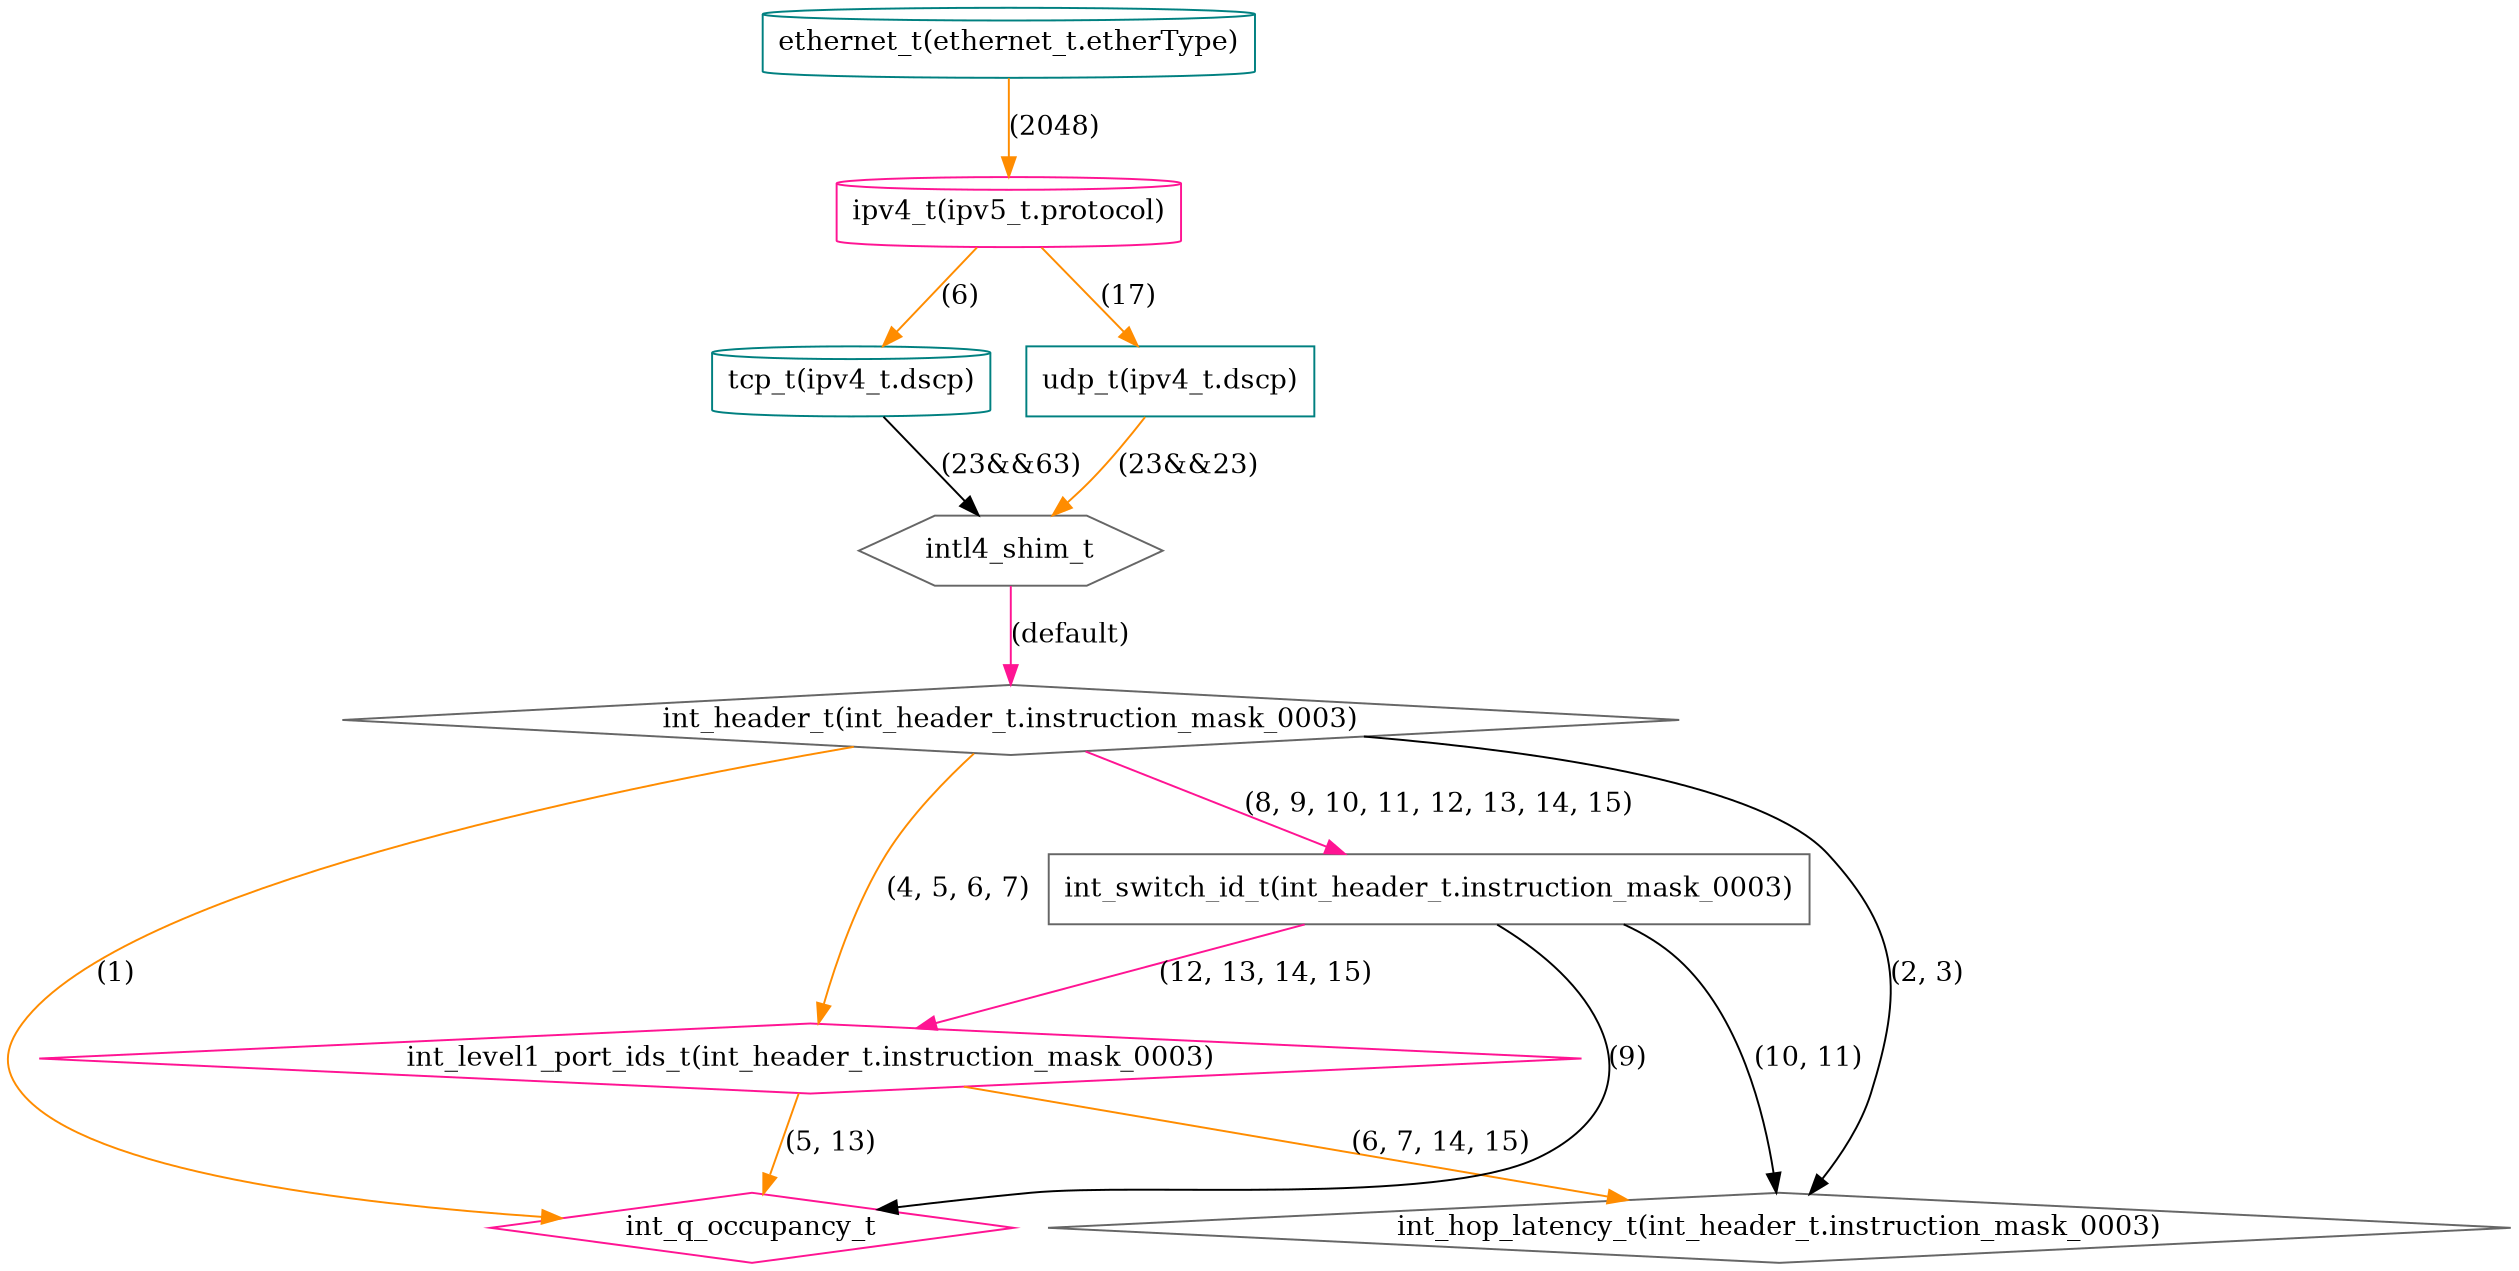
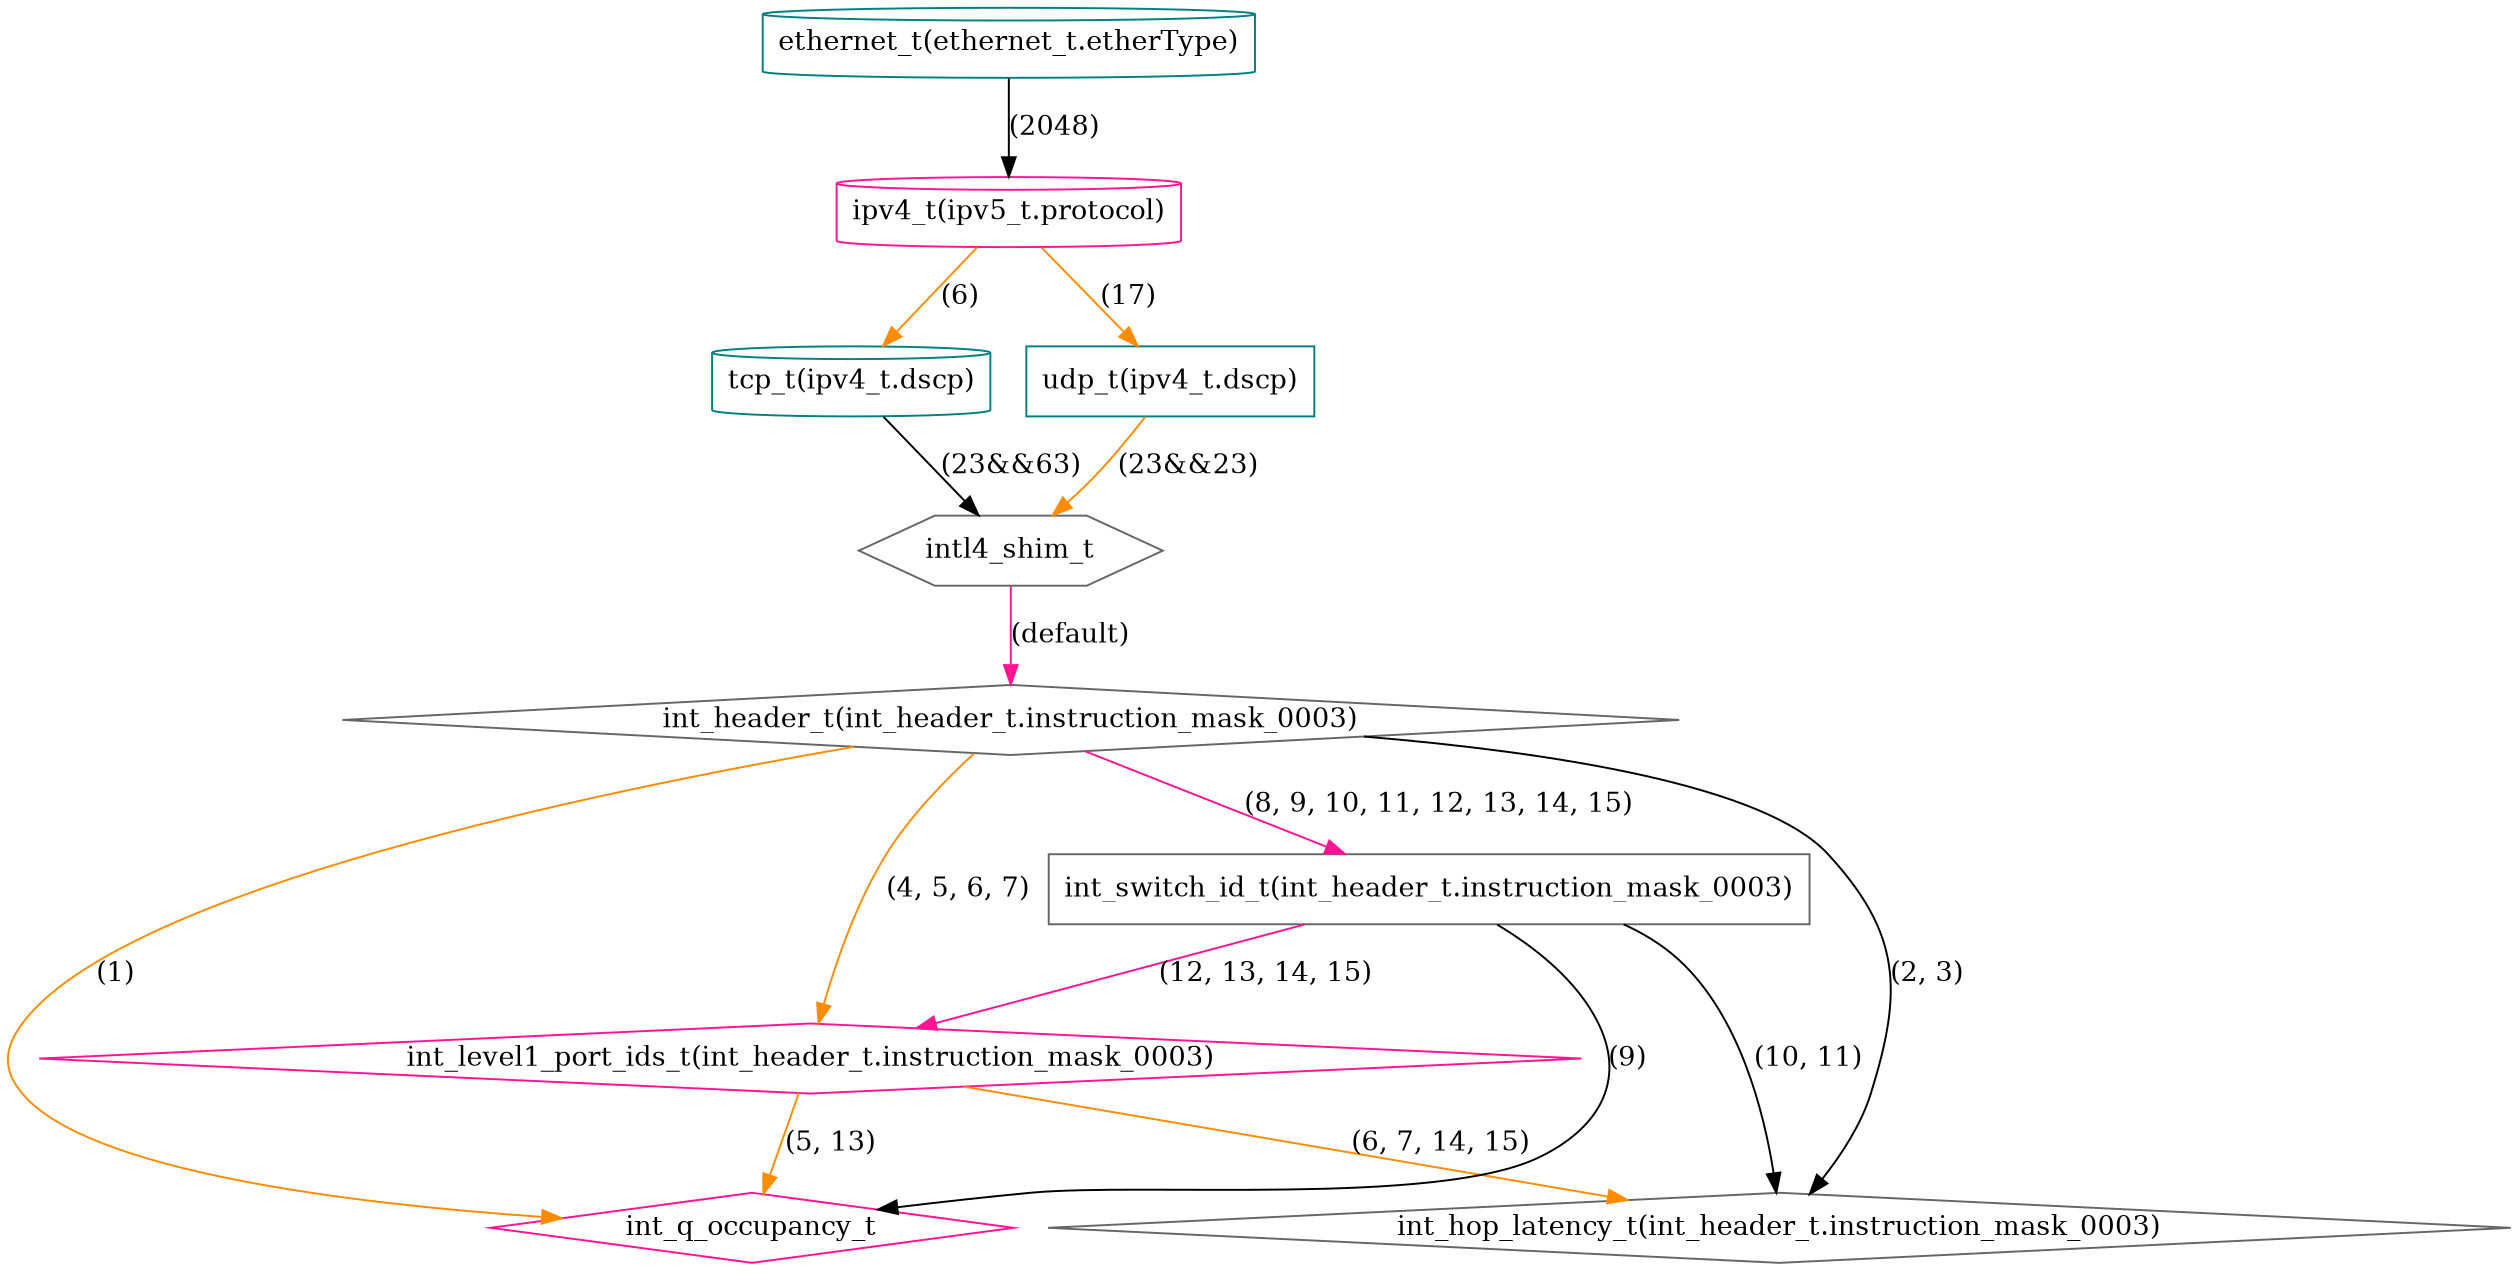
edge "ethernet_t(ethernet_t.etherType)" -> "ipv4_t(ipv5_t.protocol)": color darkorange -> black
